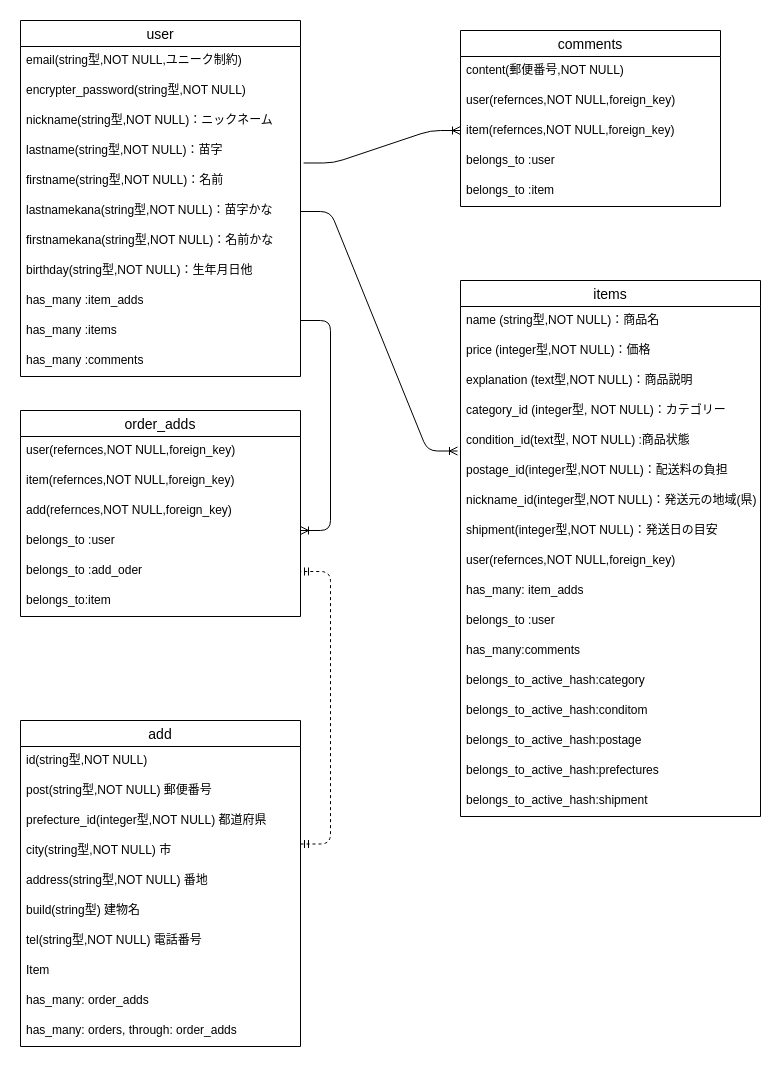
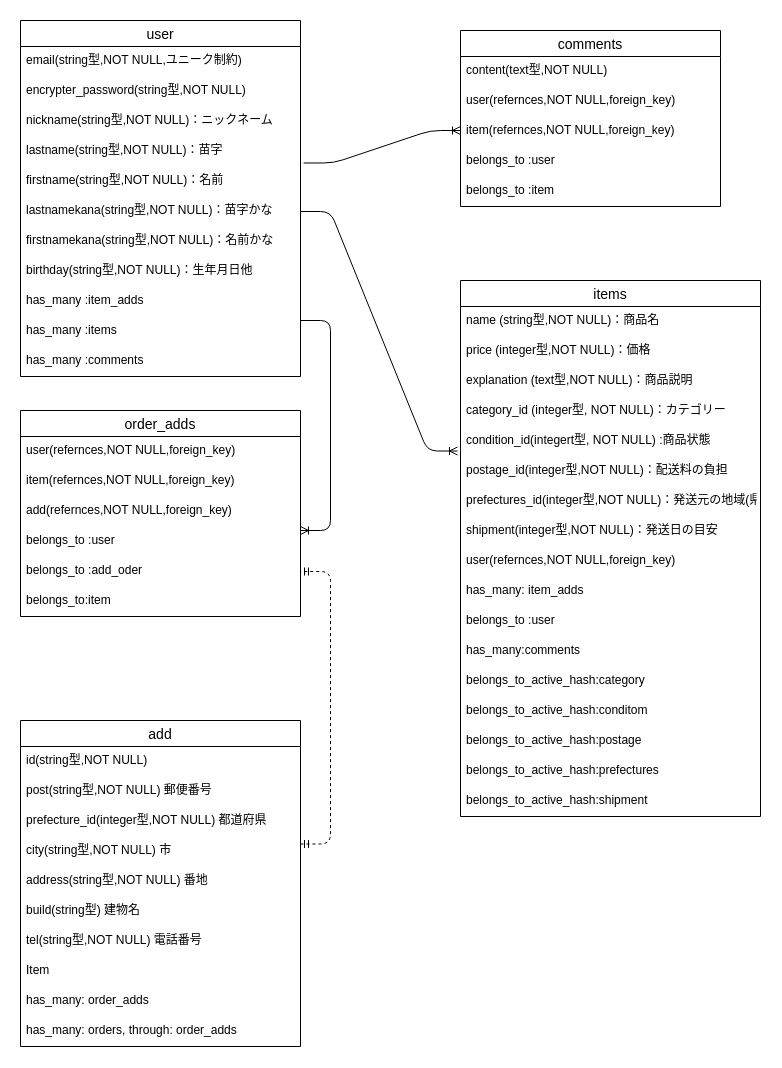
node "content(郵便番号,NOT NULL)": label "content(郵便番号,NOT NULL)" -> "content(text型,NOT NULL)"
node "condition_id(text型, NOT NULL) :商品状態": label "condition_id(text型, NOT NULL) :商品状態" -> "condition_id(integert型, NOT NULL) :商品状態"
node "nickname_id(integer型,NOT NULL)：発送元の地域(県)": label "nickname_id(integer型,NOT NULL)：発送元の地域(県)" -> "prefectures_id(integer型,NOT NULL)：発送元の地域(県)"
